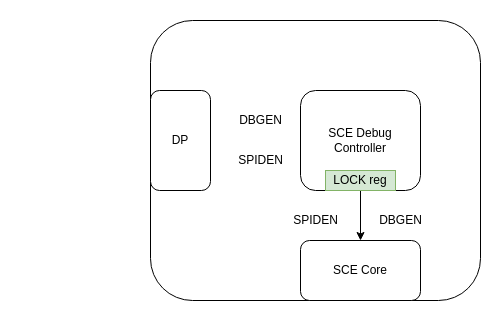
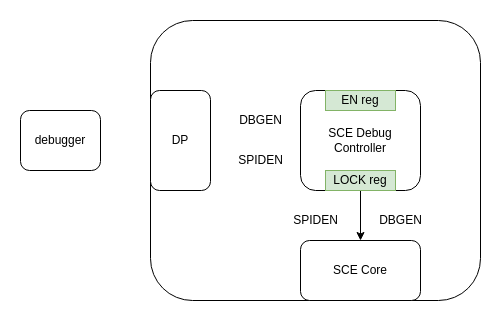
node "EN reg": added
node "debugger": added
